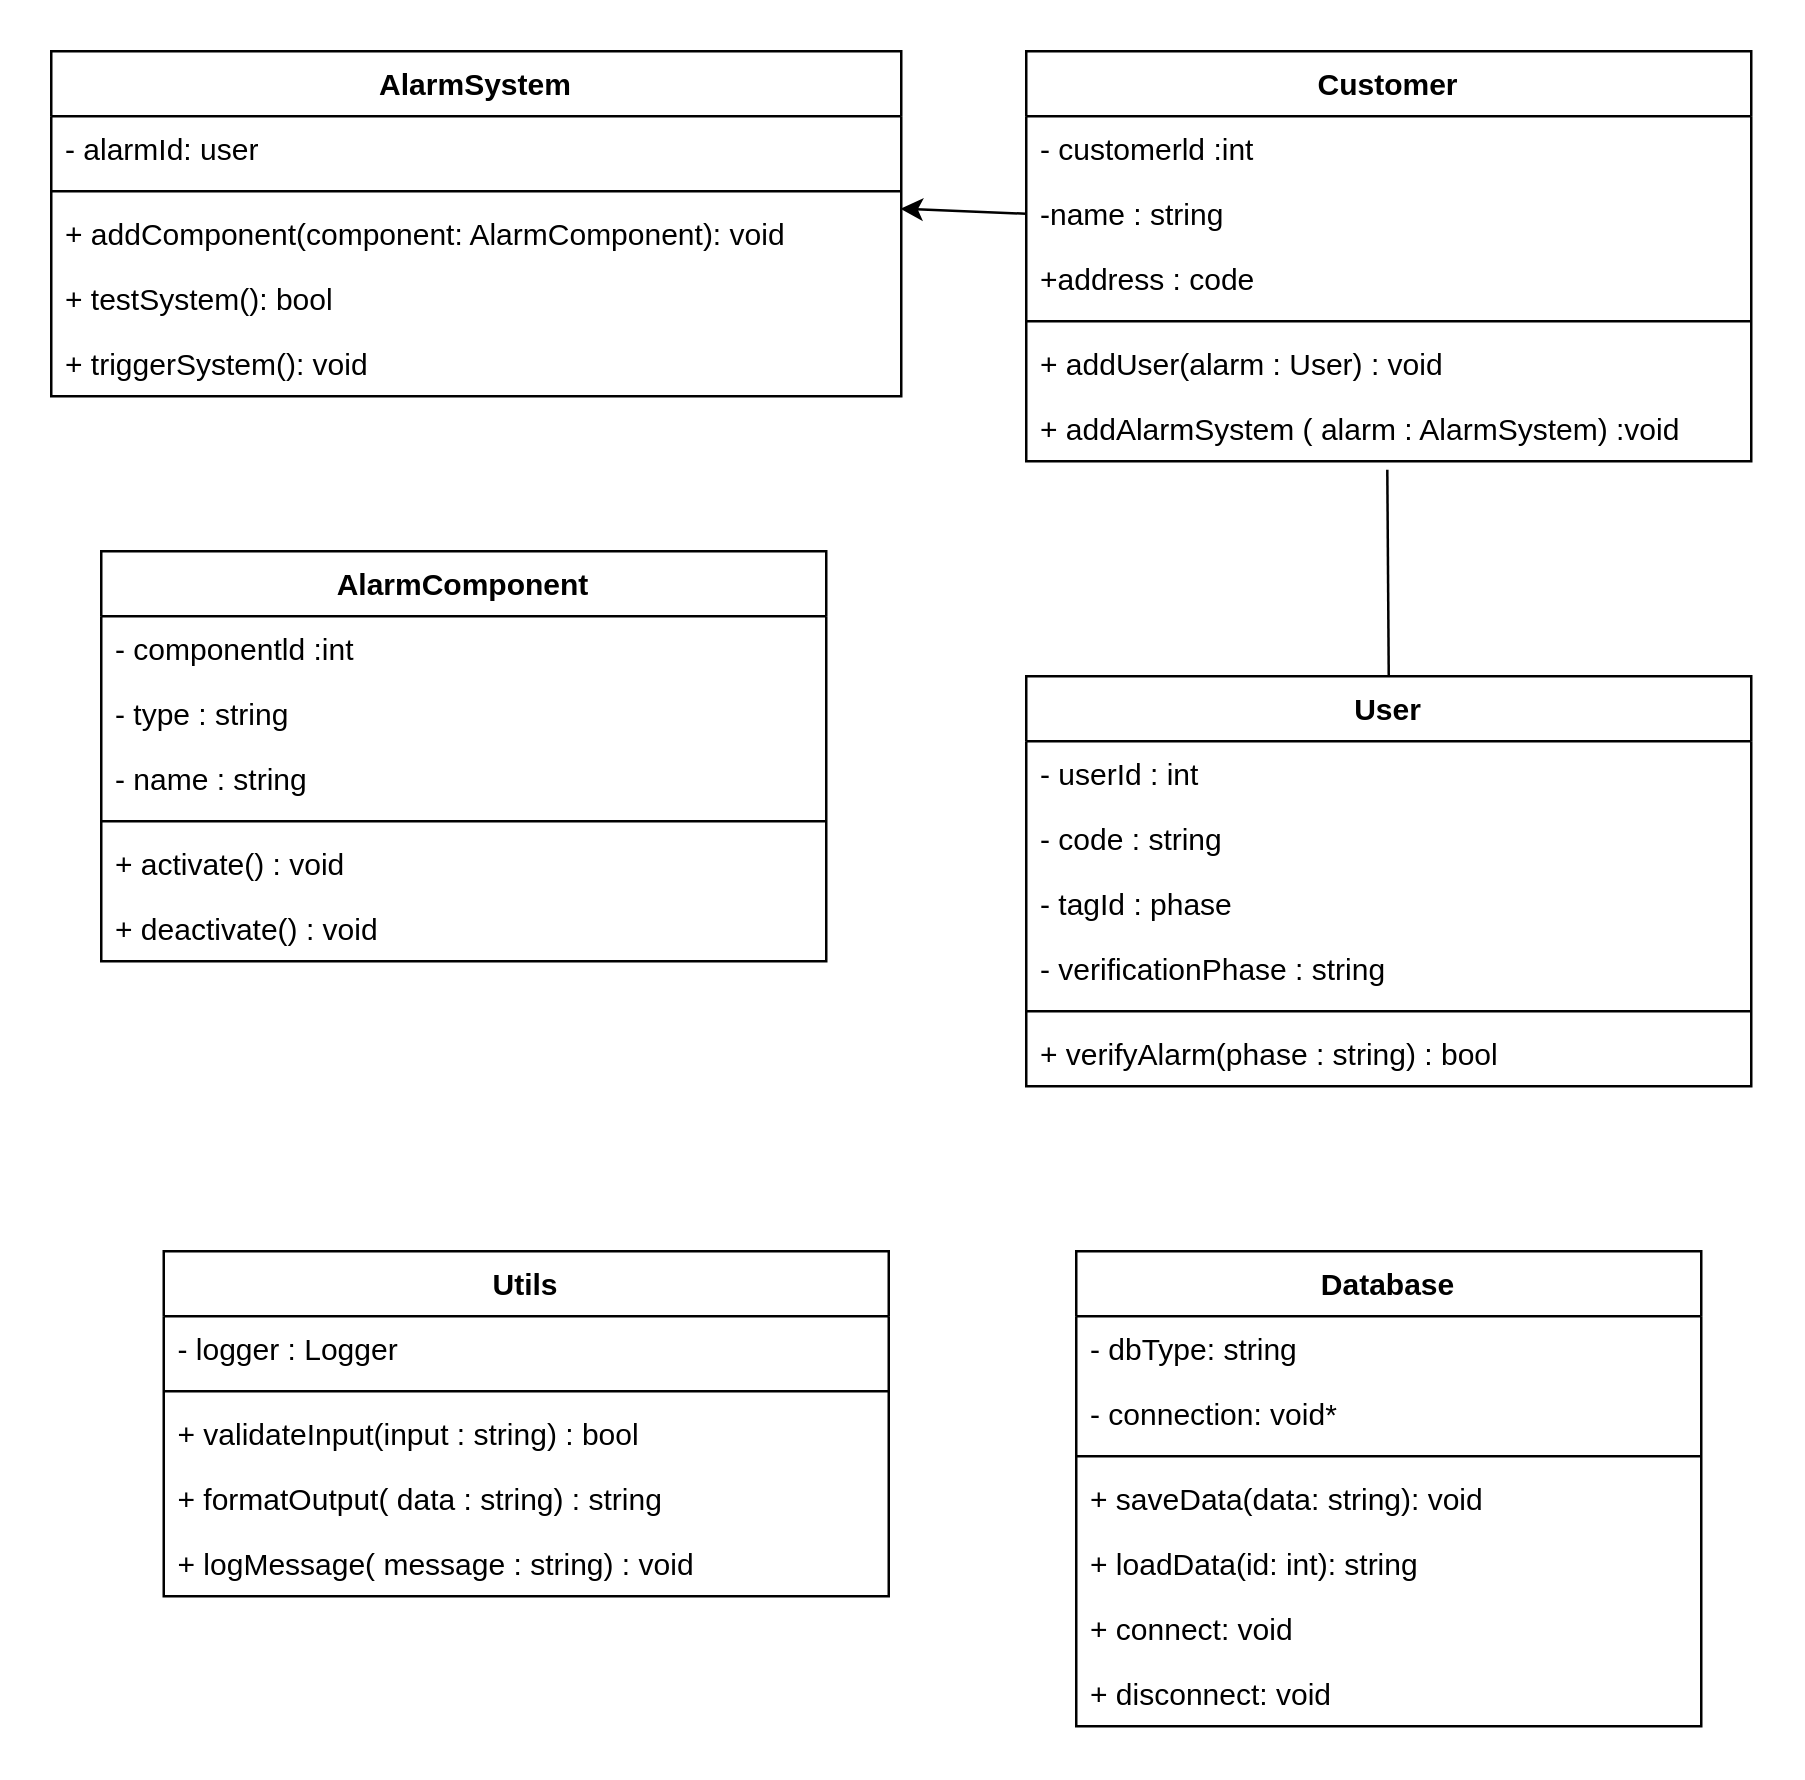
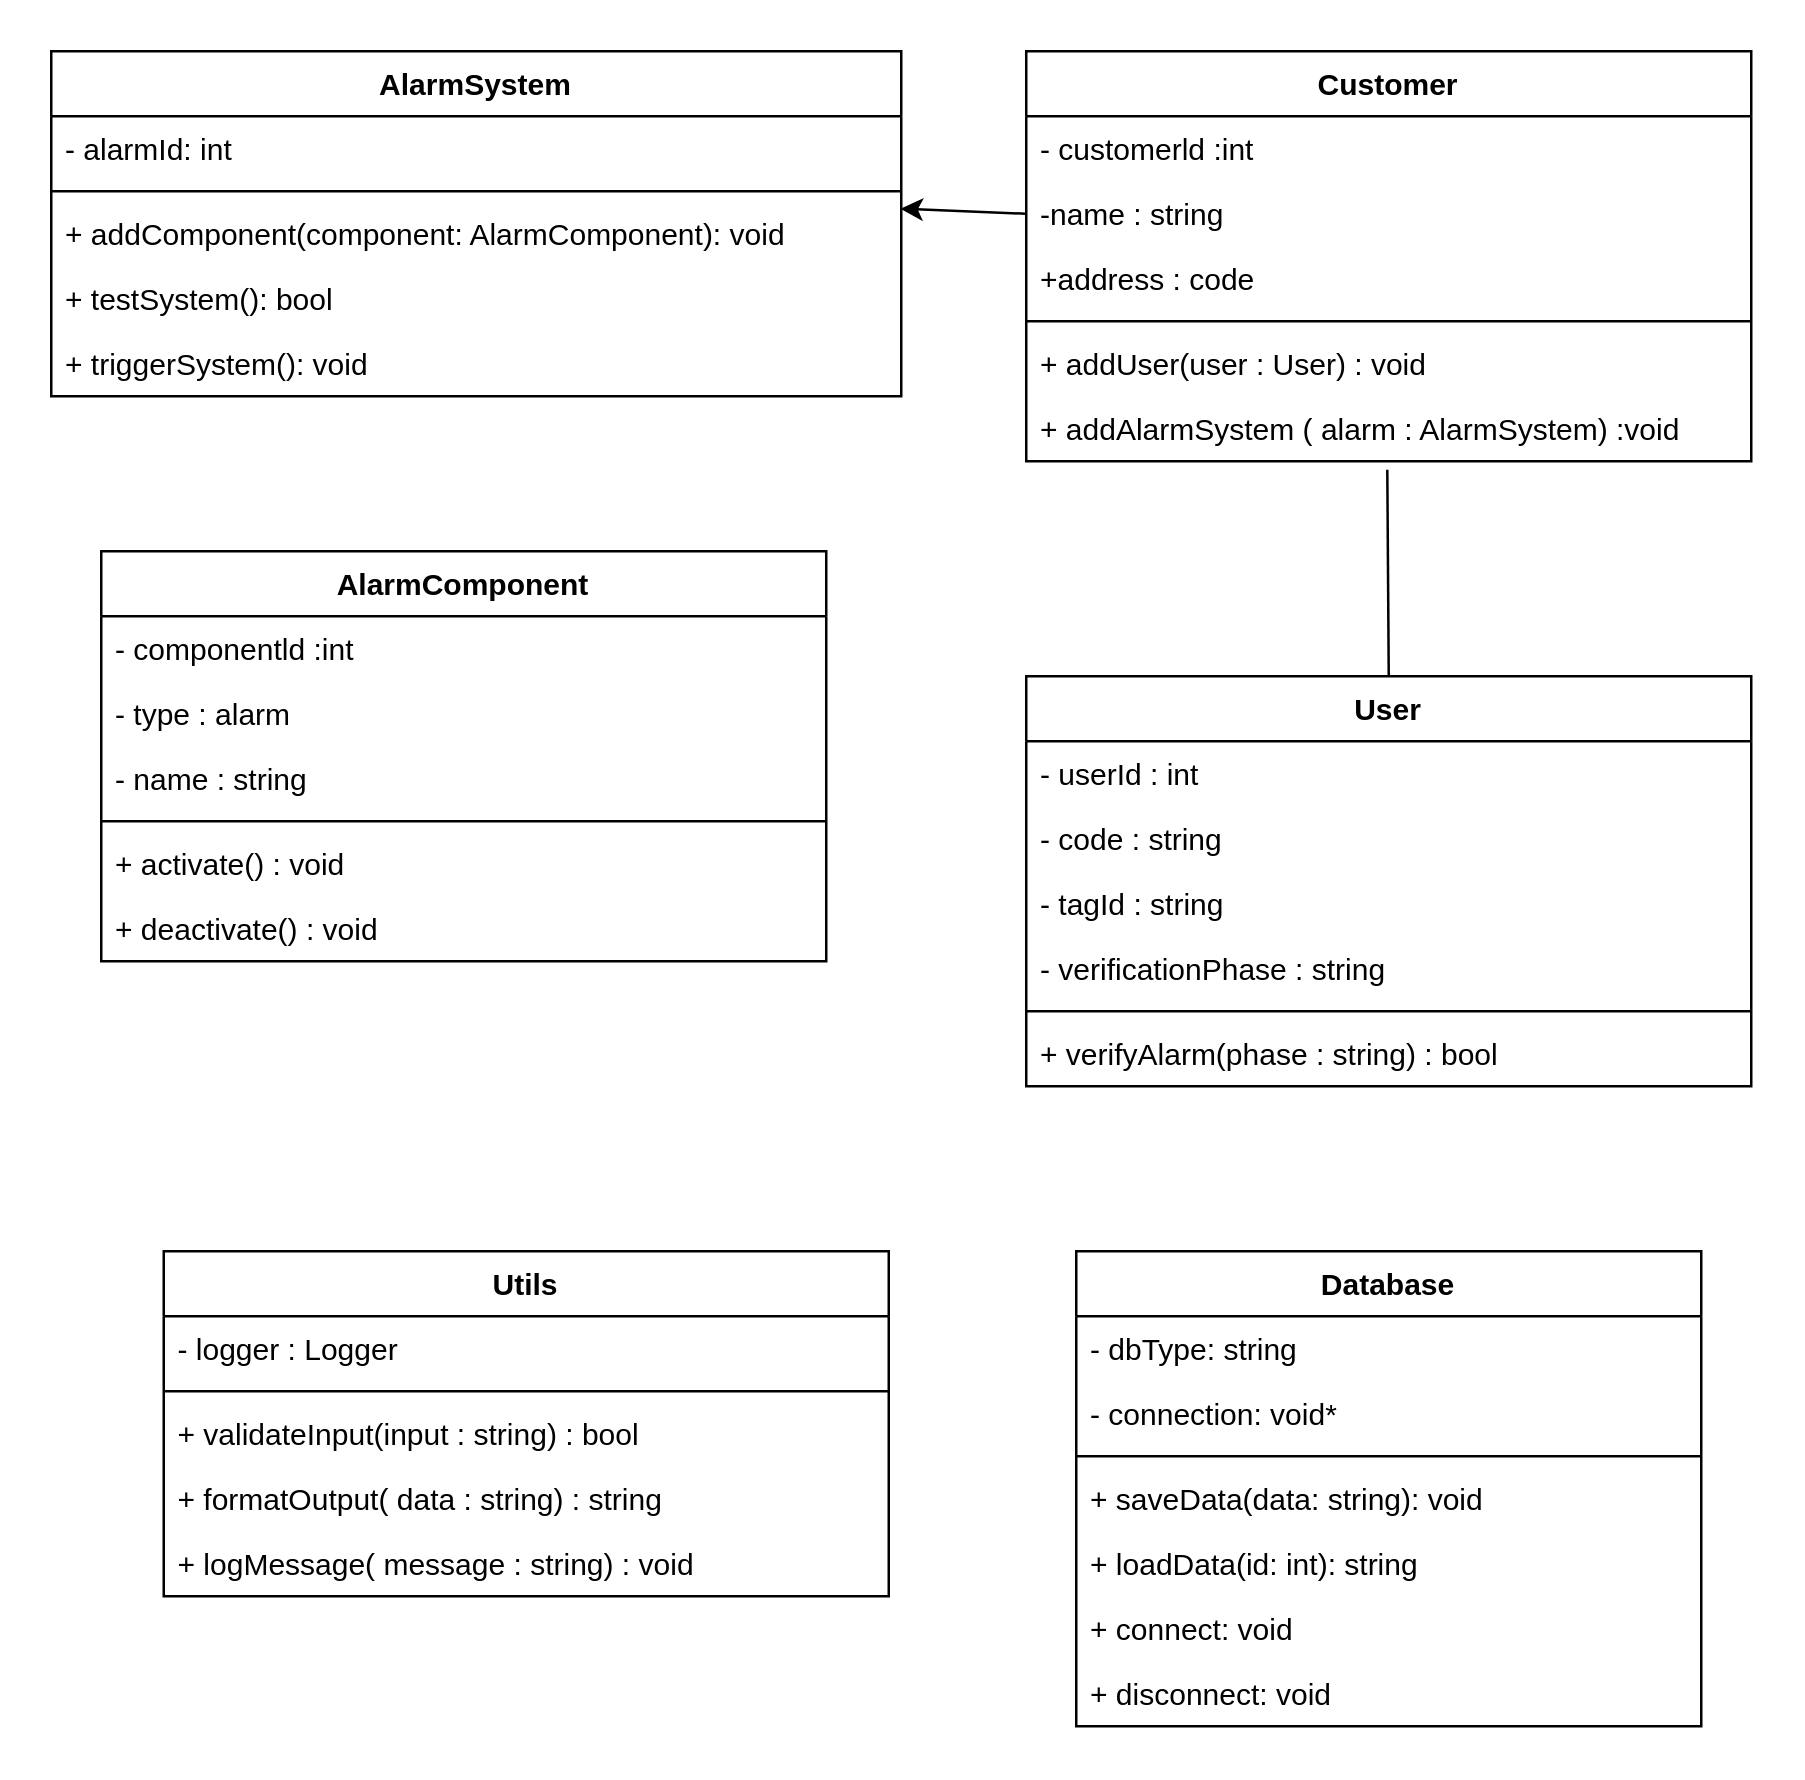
node "- alarmId: user": label "- alarmId: user" -> "- alarmId: int"
node "+ addUser(alarm : User) : void": label "+ addUser(alarm : User) : void" -> "+ addUser(user : User) : void"
node "- type : string": label "- type : string" -> "- type : alarm"
node "- tagId : phase": label "- tagId : phase" -> "- tagId : string"
